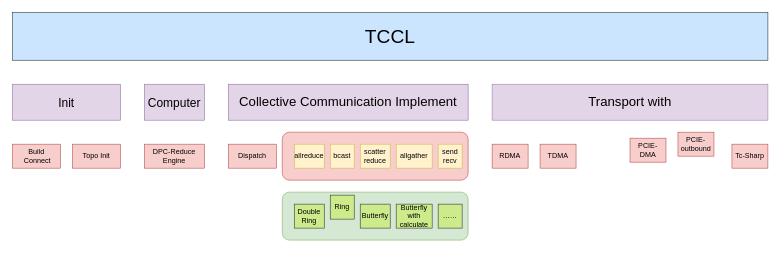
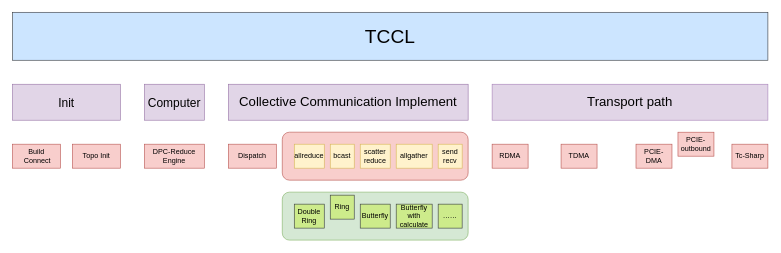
node "Transport with": label "Transport with" -> "Transport path"
node "PCIE-DMA": moved (648, 150) -> (654, 156)
node "TDMA": moved (558, 156) -> (579, 156)
